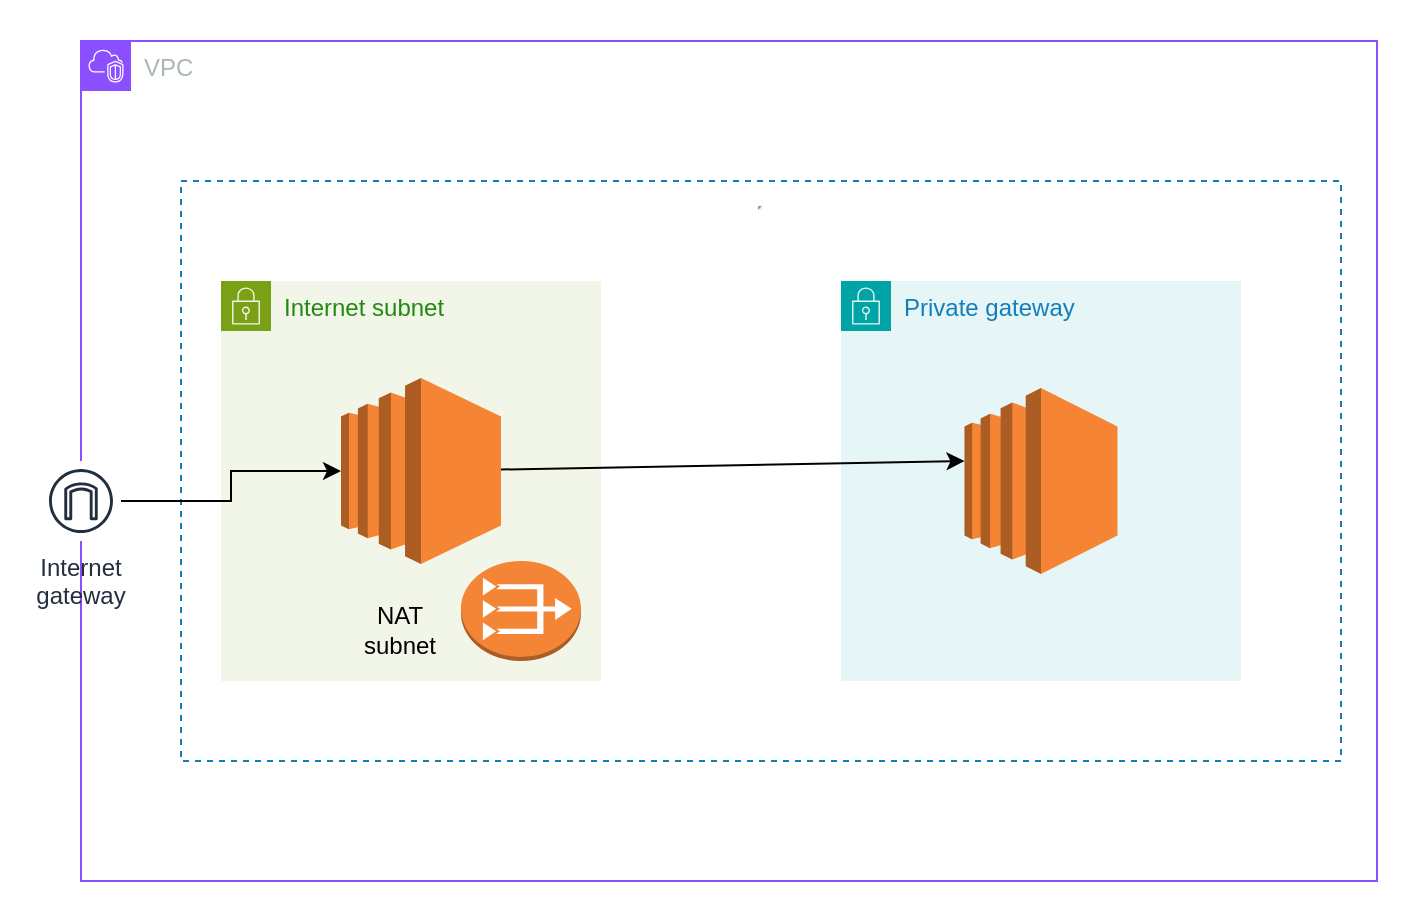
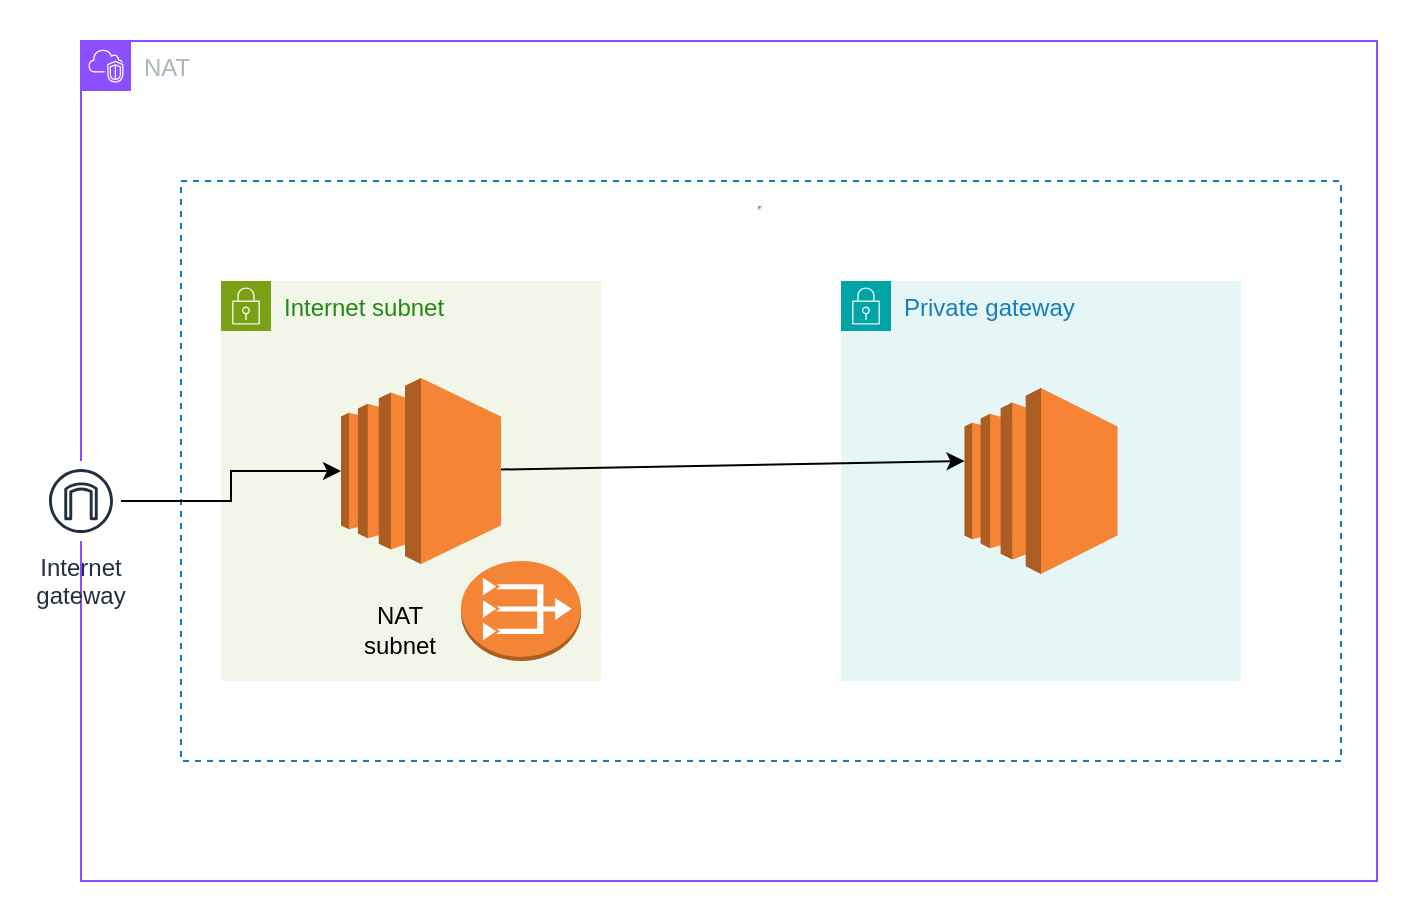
node "VPC": label "VPC" -> "NAT"
